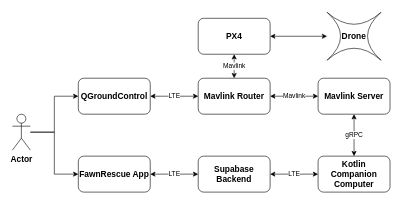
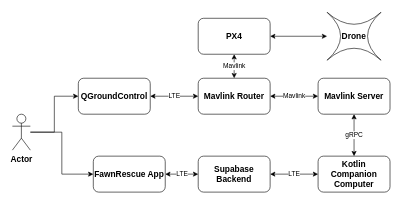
node "FawnRescue App": moved (114, 174) -> (129, 174)
